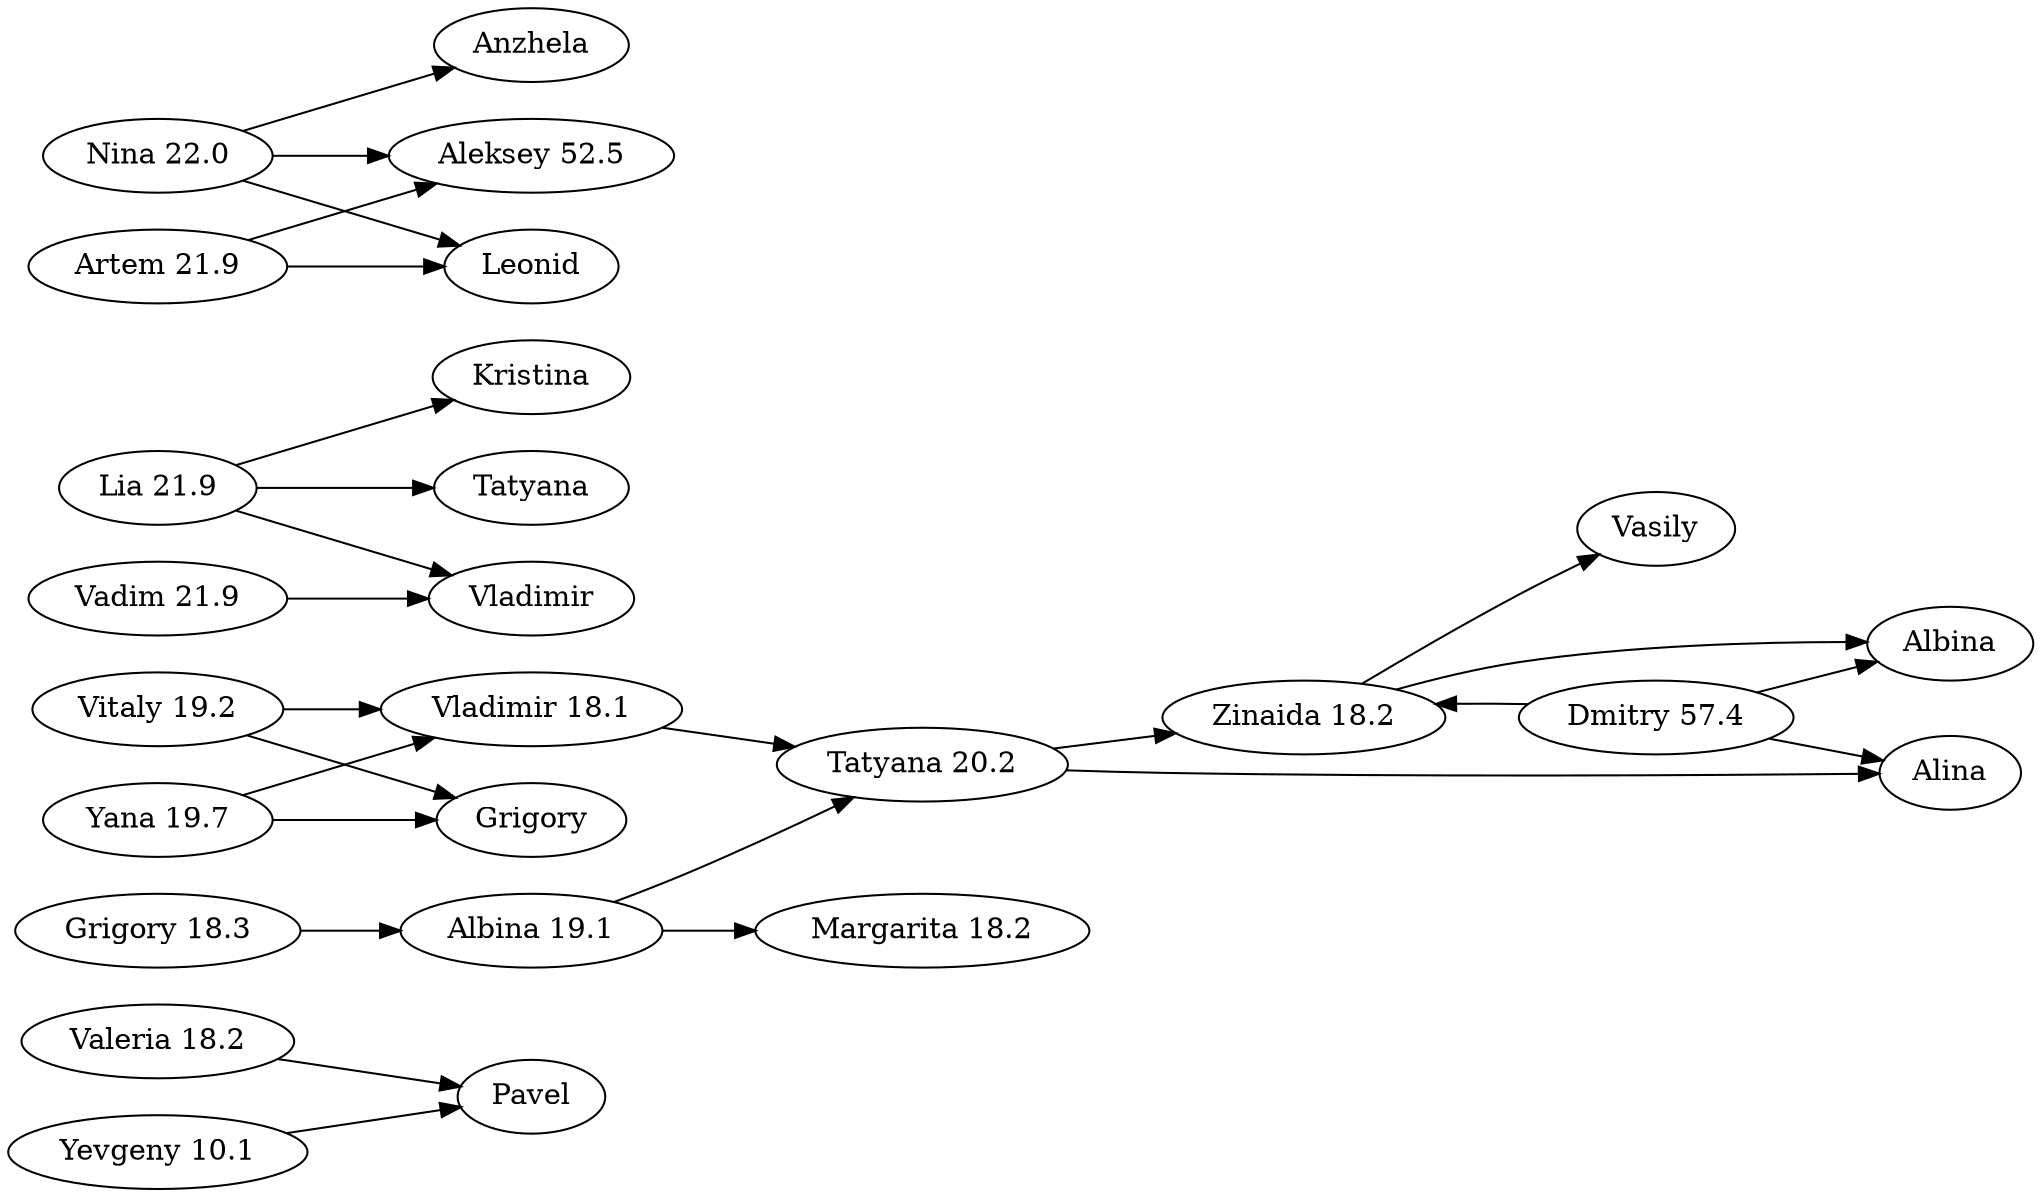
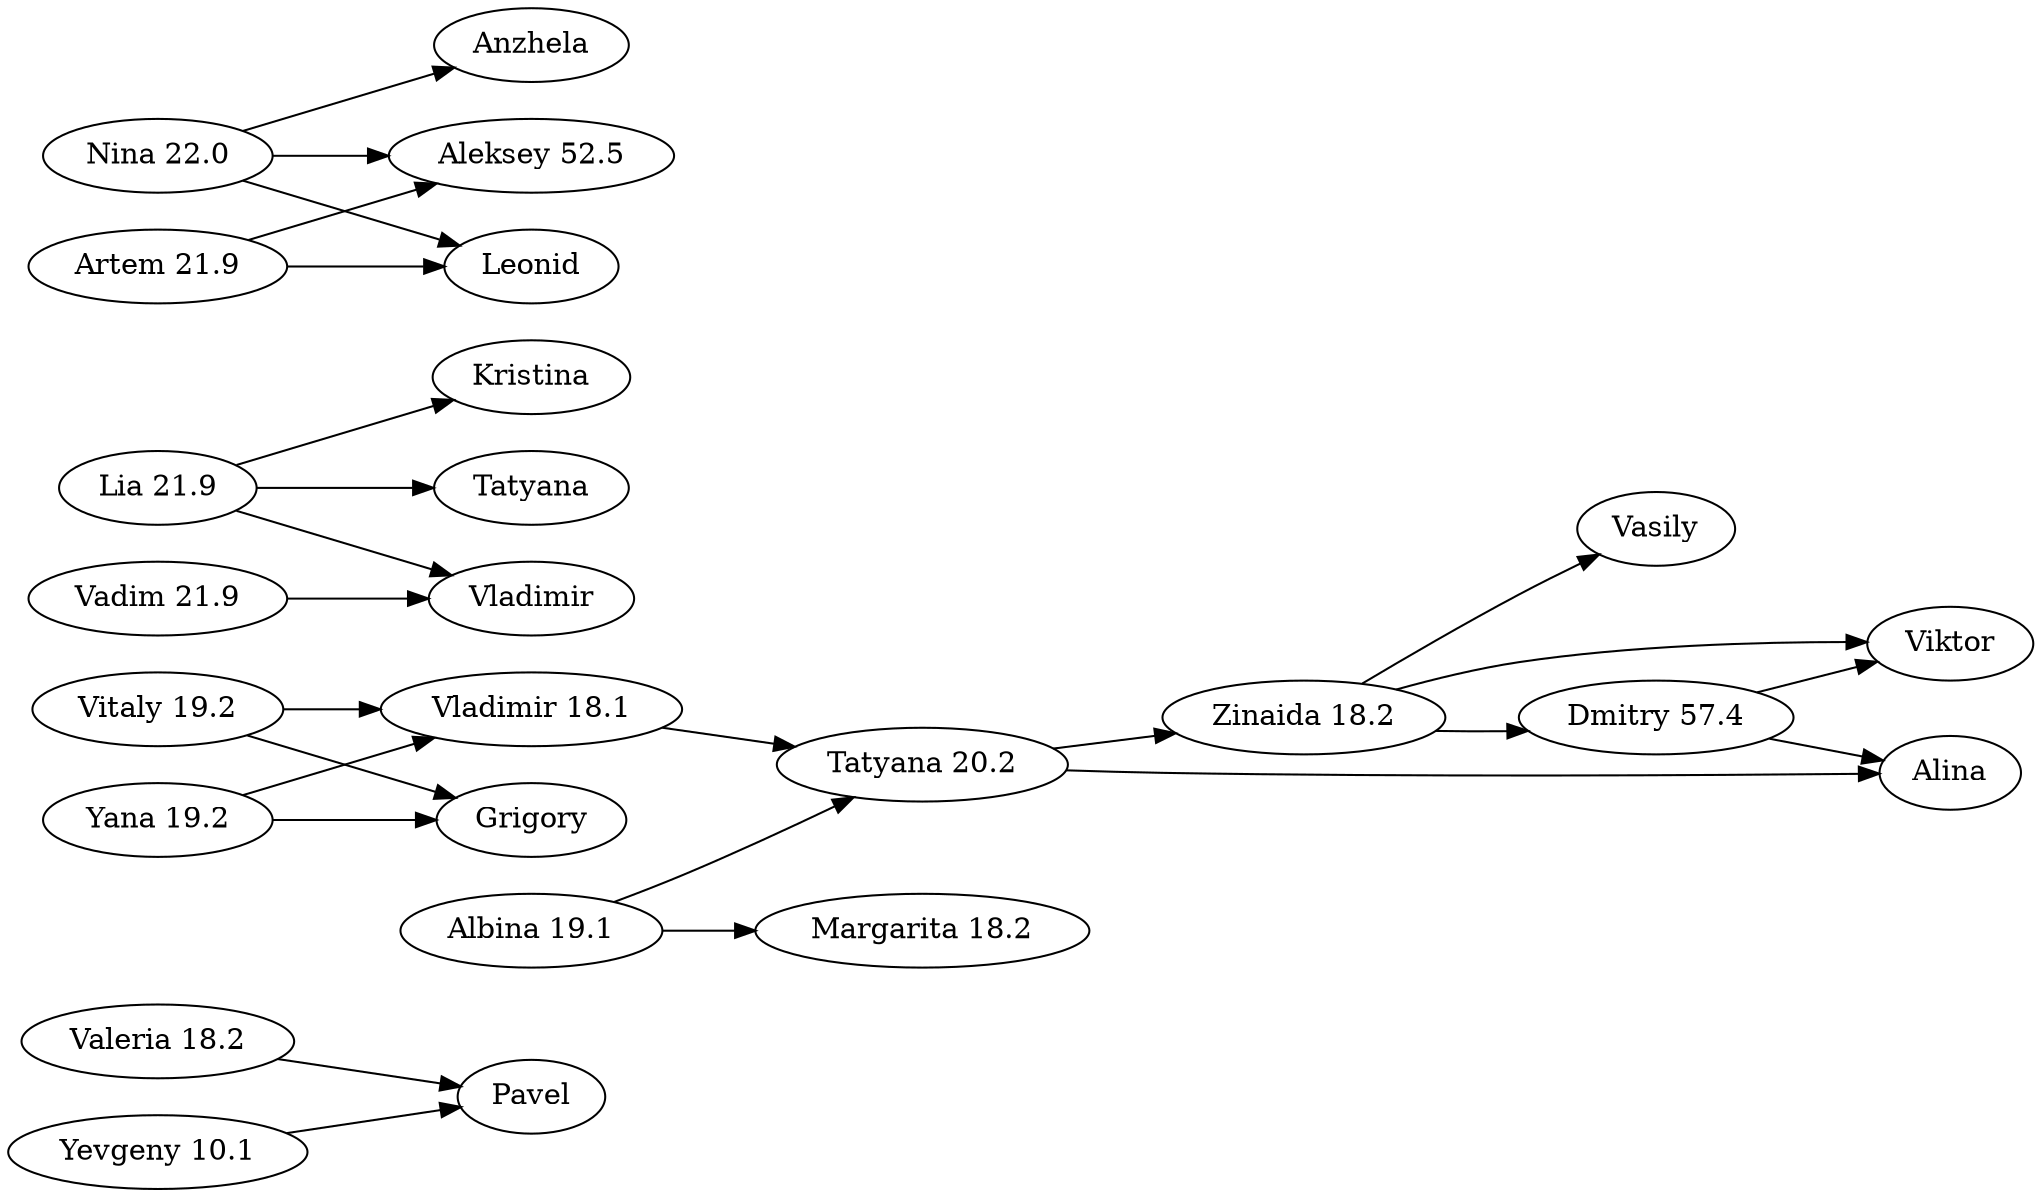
node "Albina": label "Albina" -> "Viktor"
edge "Dmitry 57.4" -> "Zinaida 18.2": reversed
node "Yana 19.7": label "Yana 19.7" -> "Yana 19.2"
node "Grigory 18.3": removed
